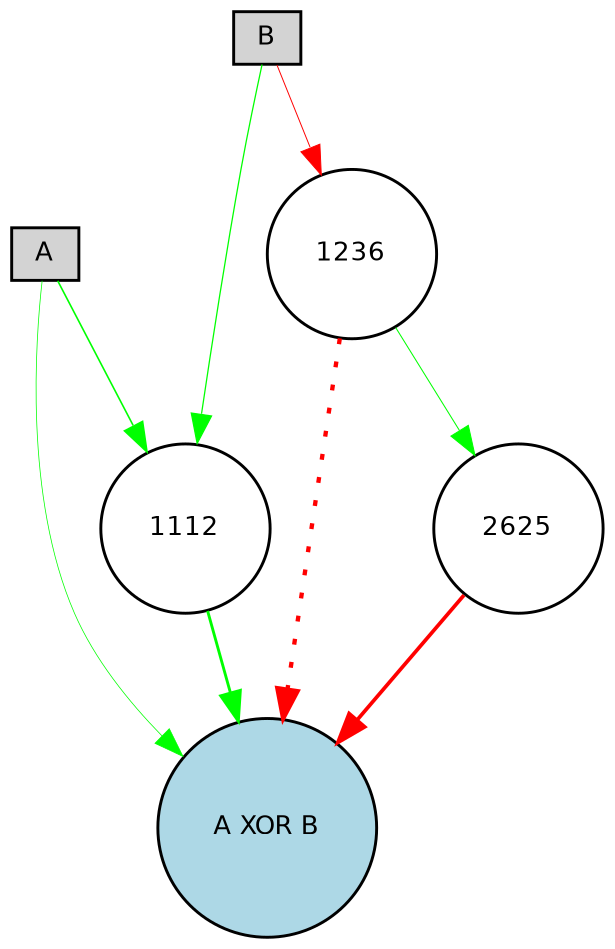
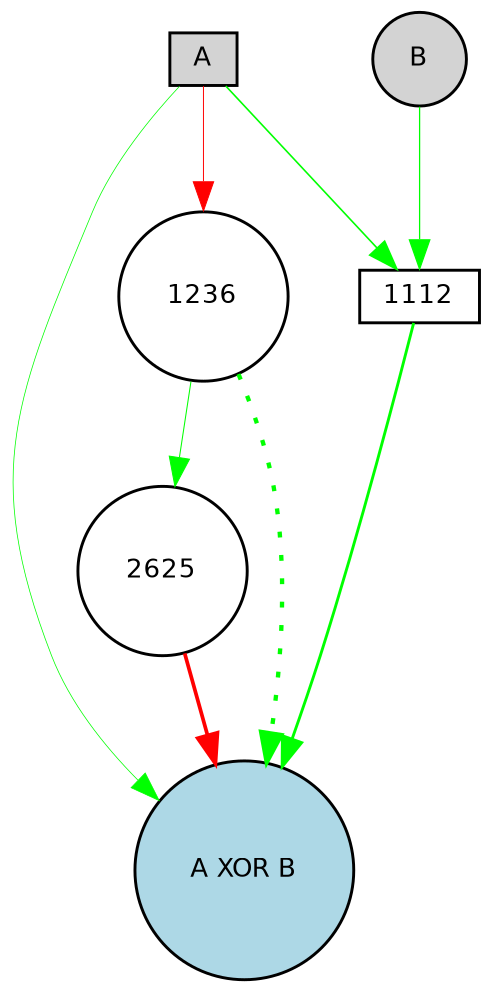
node "B": shape box -> circle
edge "B" -> "1236": now "A" -> "1236"
edge "1236" -> "A XOR B": color red -> green
node "1112": shape circle -> box
